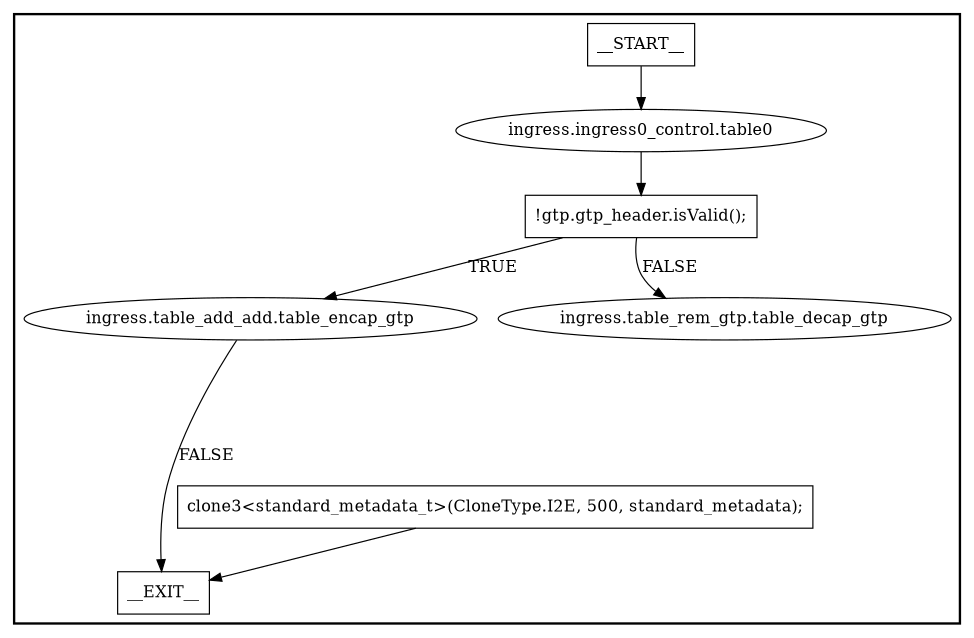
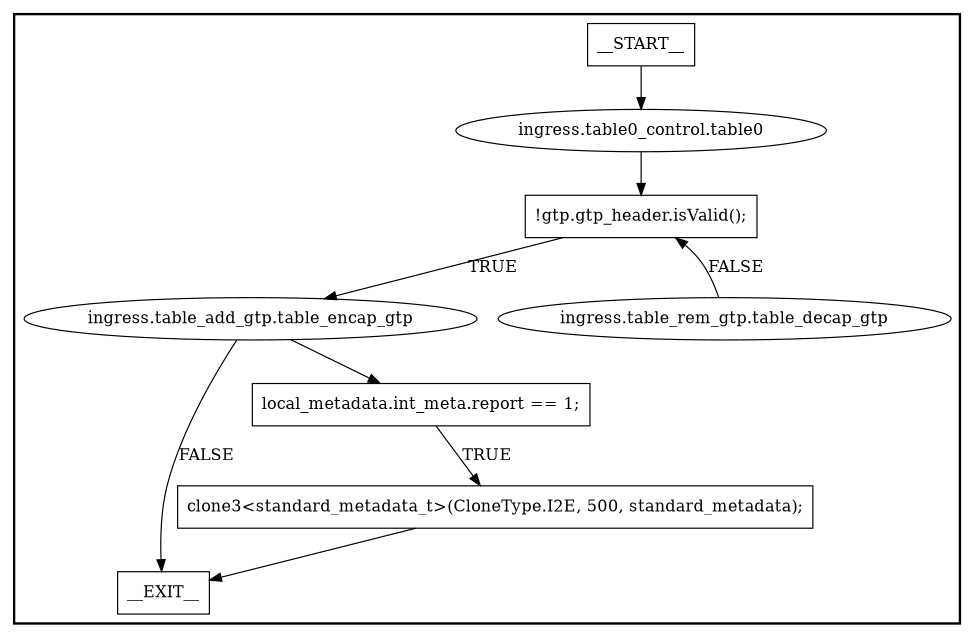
node "ingress.ingress0_control.table0": label "ingress.ingress0_control.table0" -> "ingress.table0_control.table0"
edge "!gtp.gtp_header.isValid();" -> "ingress.table_rem_gtp.table_decap_gtp": reversed
node "ingress.table_add_add.table_encap_gtp": label "ingress.table_add_add.table_encap_gtp" -> "ingress.table_add_gtp.table_encap_gtp"
node "local_metadata.int_meta.report == 1;": added
